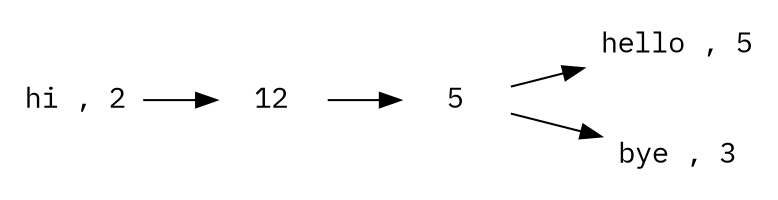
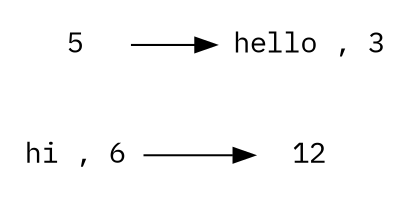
node "hello , 5": label "hello , 5" -> "hello , 3"
node "hi , 2": label "hi , 2" -> "hi , 6"
edge "12" -> "5": removed
node "bye , 3": removed
